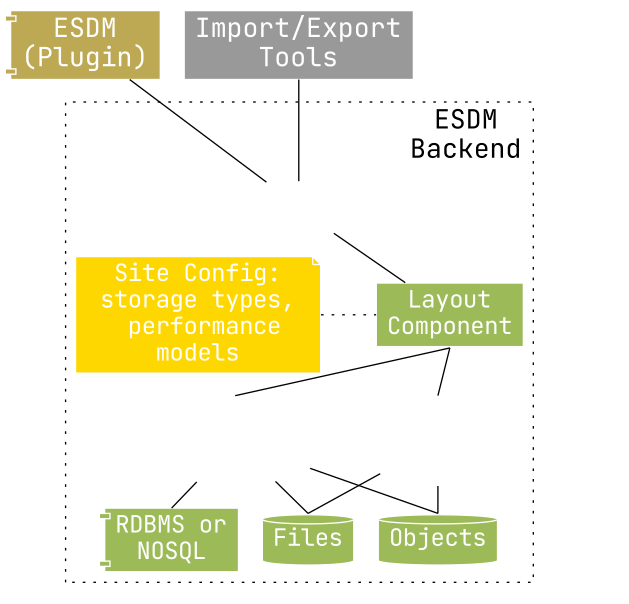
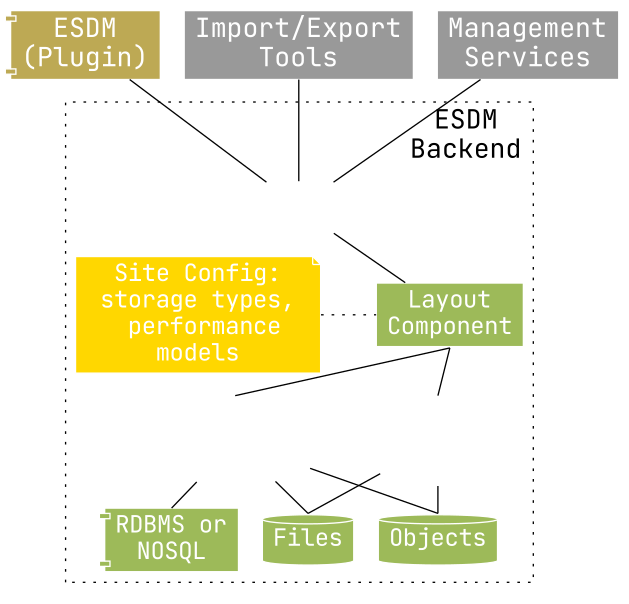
node "Management Services": added
